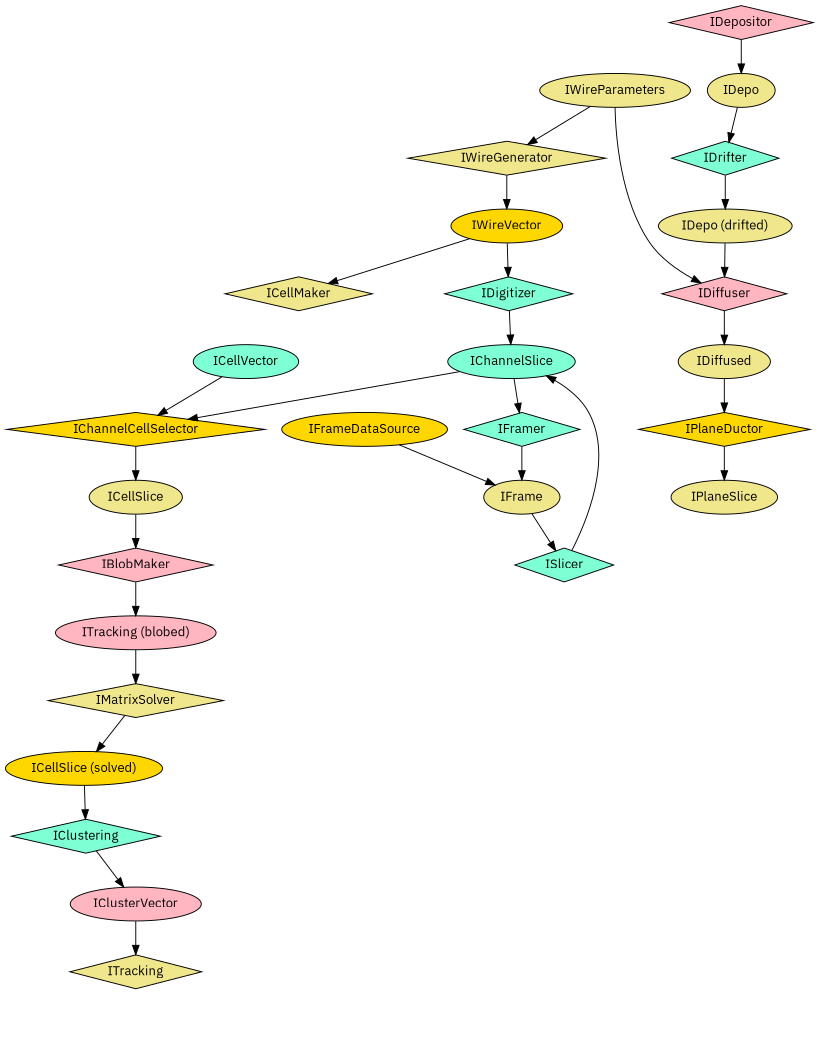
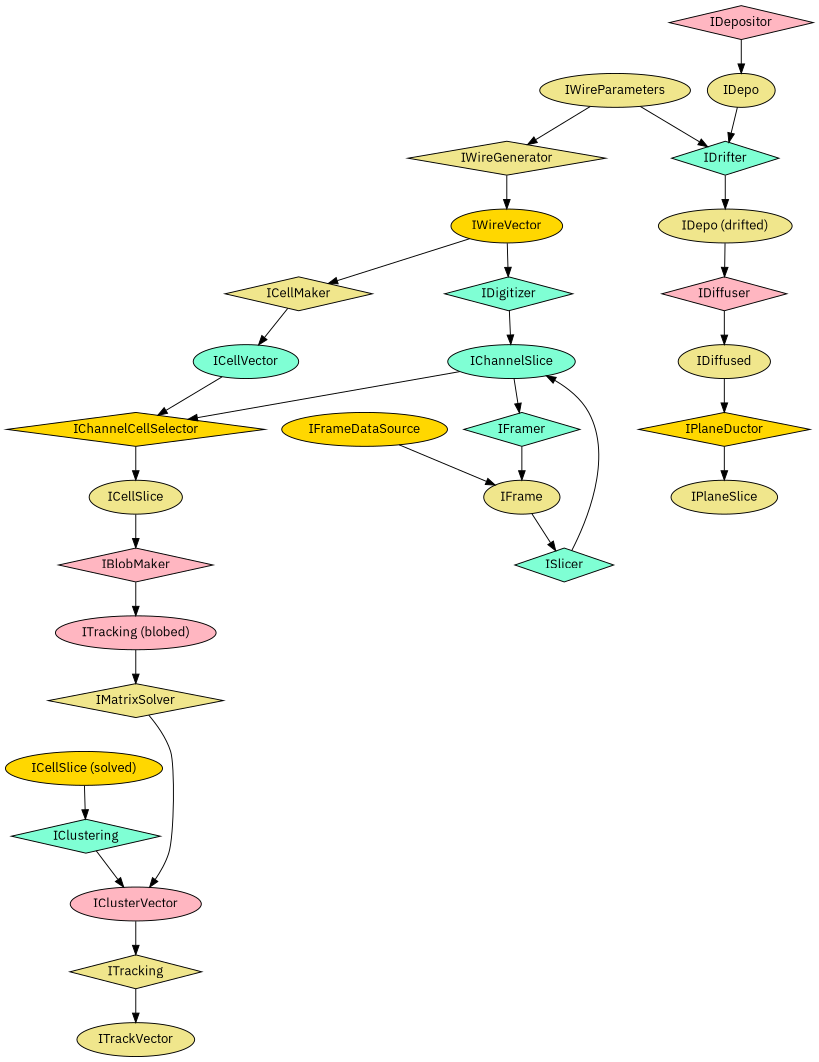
edge "IWireParameters" -> "IDiffuser": now "IWireParameters" -> "IDrifter"
edge "ICellMaker" -> "ICellVector": added
edge "IMatrixSolver" -> "ICellSlice (solved)": now "IMatrixSolver" -> "IClusterVector"
node "ITrackVector": added
